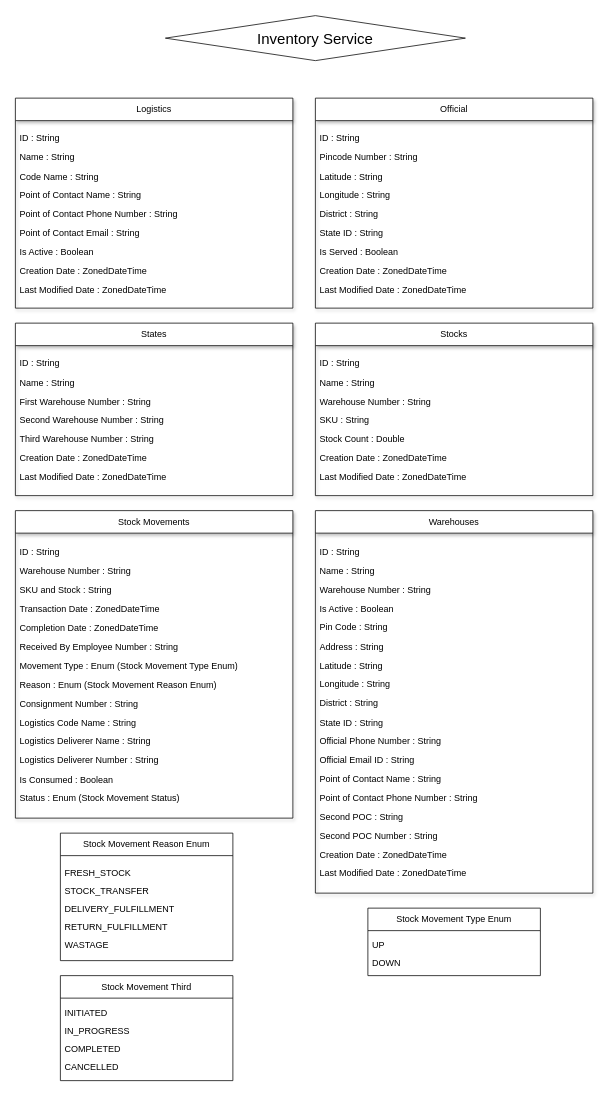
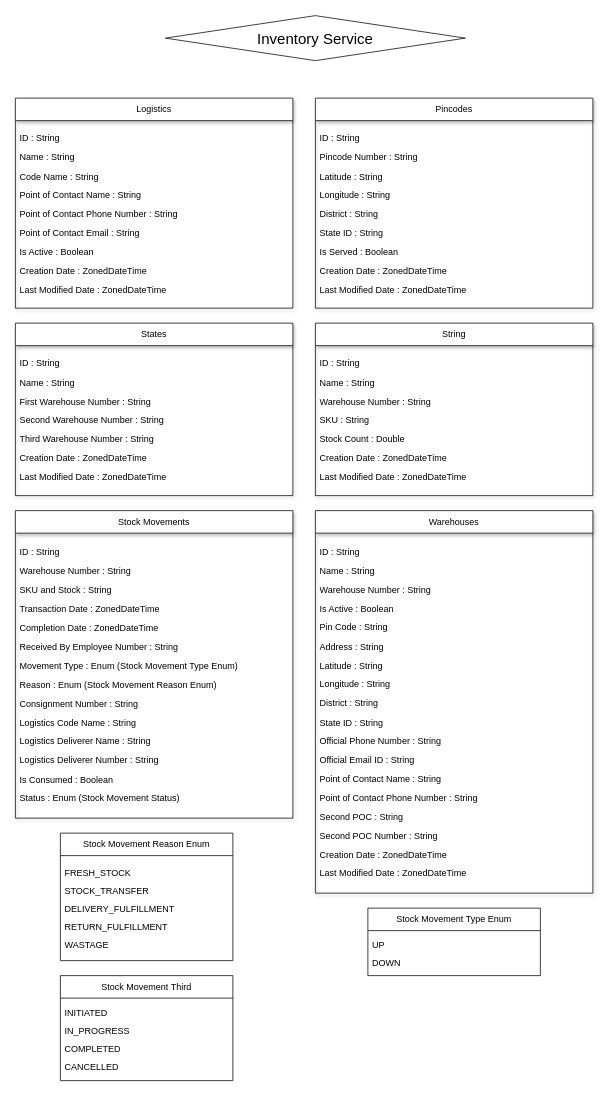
node "Official": label "Official" -> "Pincodes"
node "Stocks": label "Stocks" -> "String"
